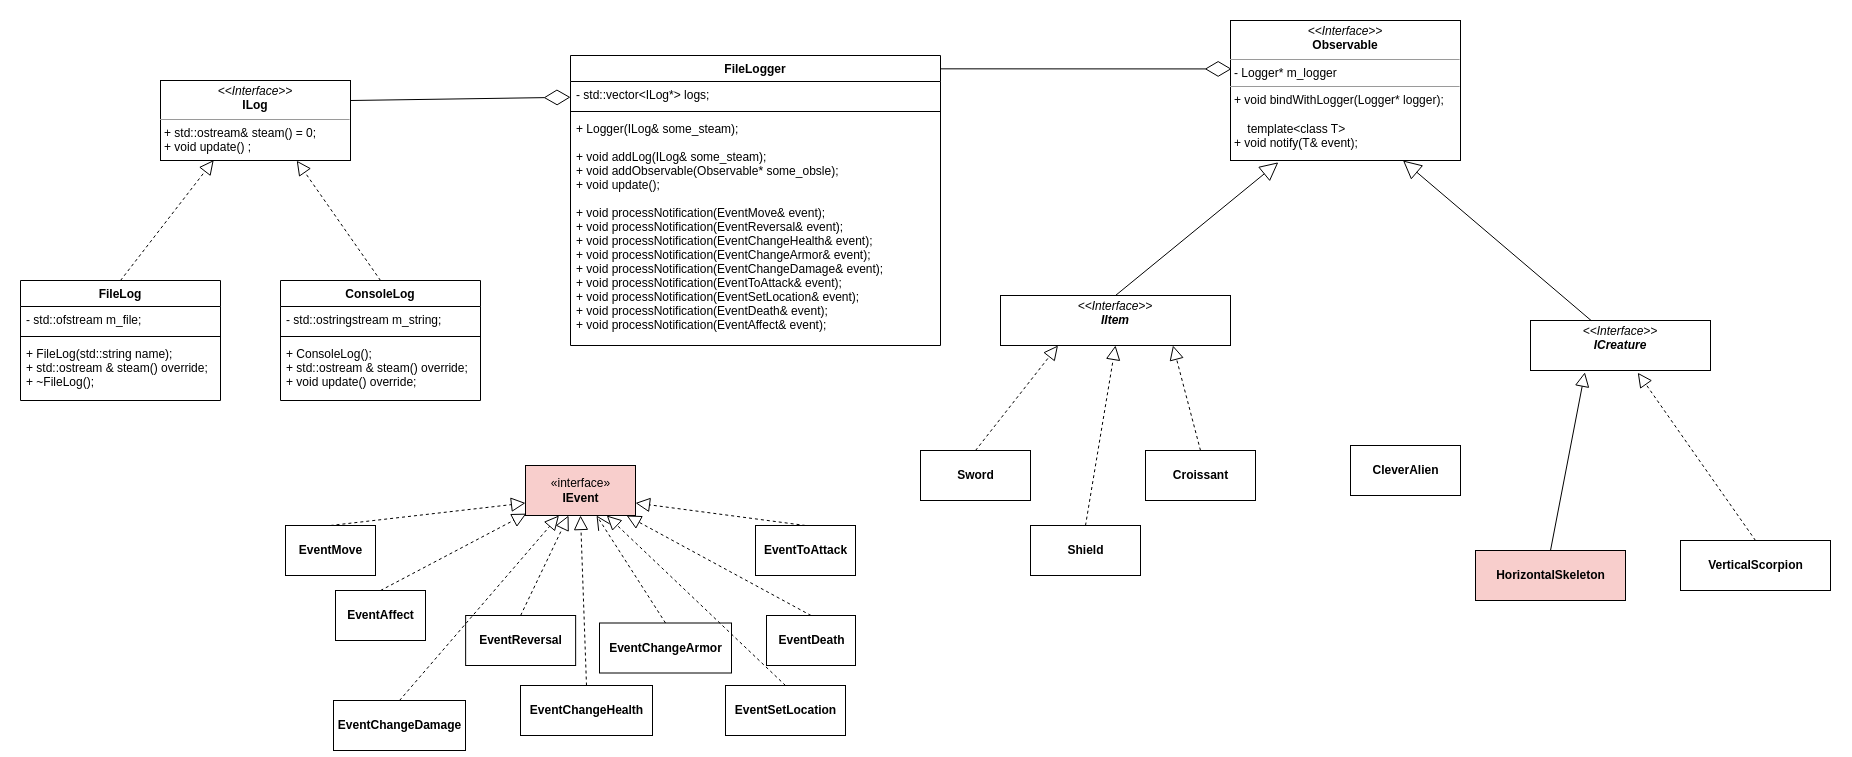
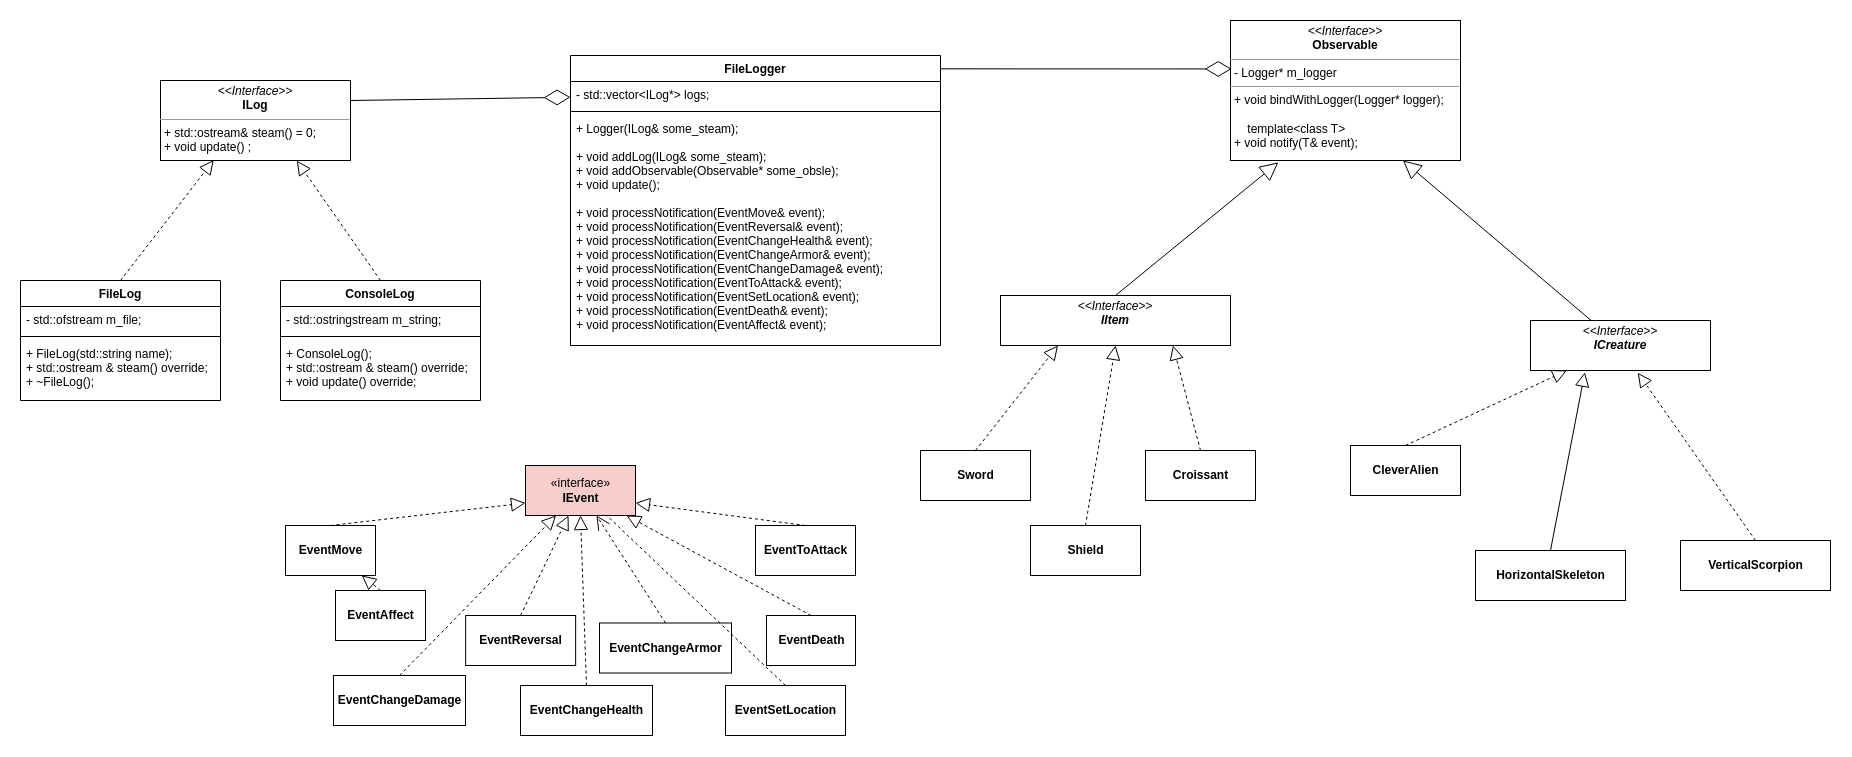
edge "CleverAlien" -> "<<Interface>> ICreature": added
edge "EventSetLocation" -> "«interface» IEvent": arrowhead block -> none
edge "EventAffect" -> "«interface» IEvent": now "EventAffect" -> "EventMove"
node "HorizontalSkeleton": fillcolor #f8cecc -> #ffffff
node "EventChangeDamage": moved (400, 726) -> (400, 701)
